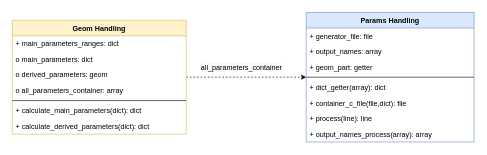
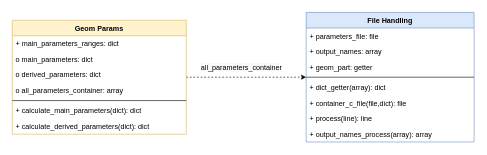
node "Params Handling": label "Params Handling" -> "File Handling"
node "Geom Handling": label "Geom Handling" -> "Geom Params"
node "+ generator_file: file": label "+ generator_file: file" -> "+ parameters_file: file"
node "o derived_parameters: geom": label "o derived_parameters: geom" -> "o derived_parameters: dict"
